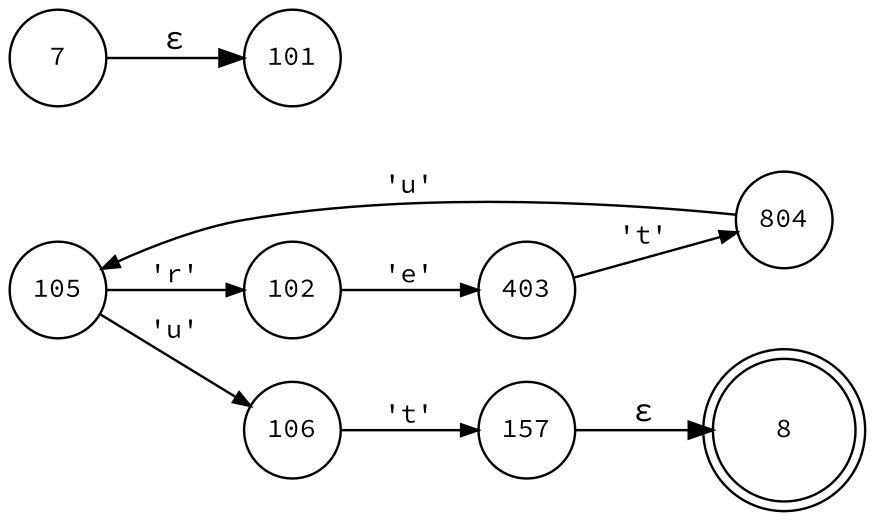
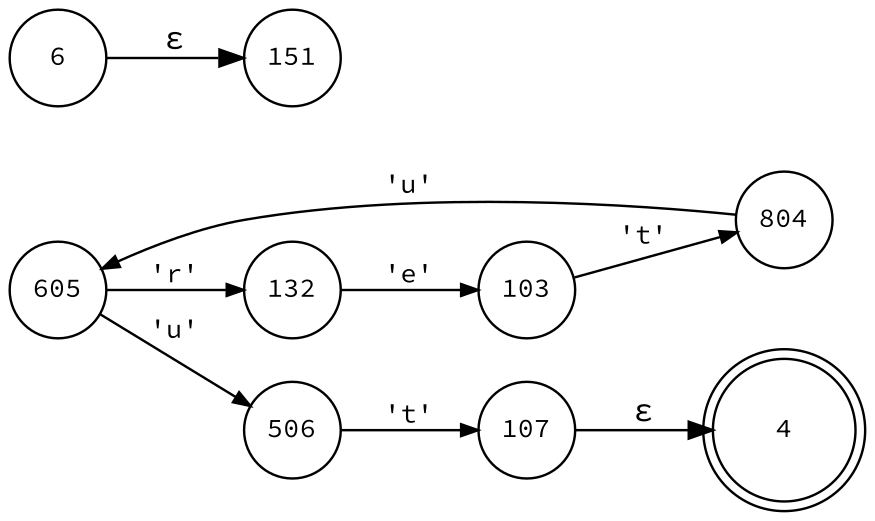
node "7": label "7" -> "6"
node "101": label "101" -> "151"
node "105": label "105" -> "605"
node "102": label "102" -> "132"
node "403": label "403" -> "103"
node "106": label "106" -> "506"
node "157": label "157" -> "107"
node "8": label "8" -> "4"
